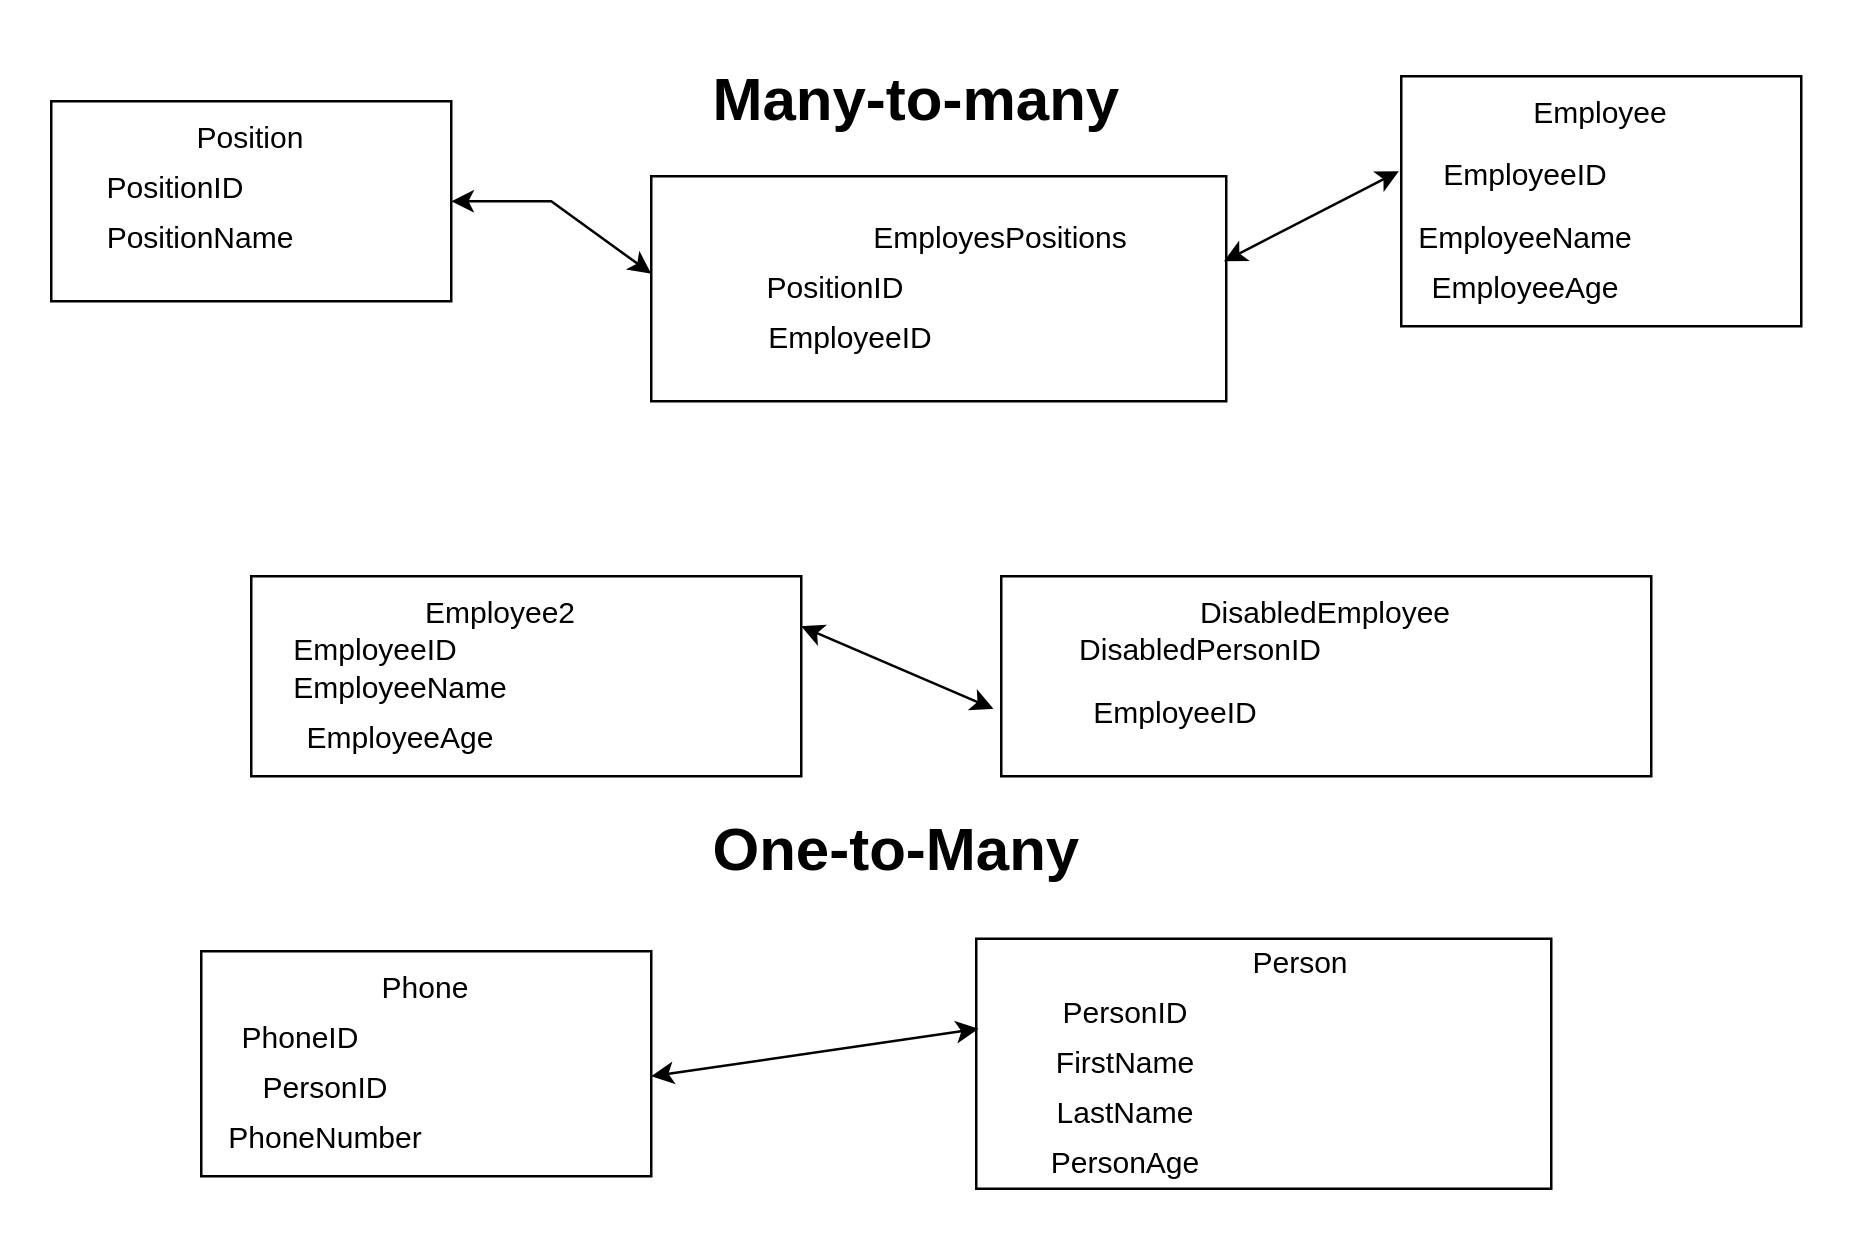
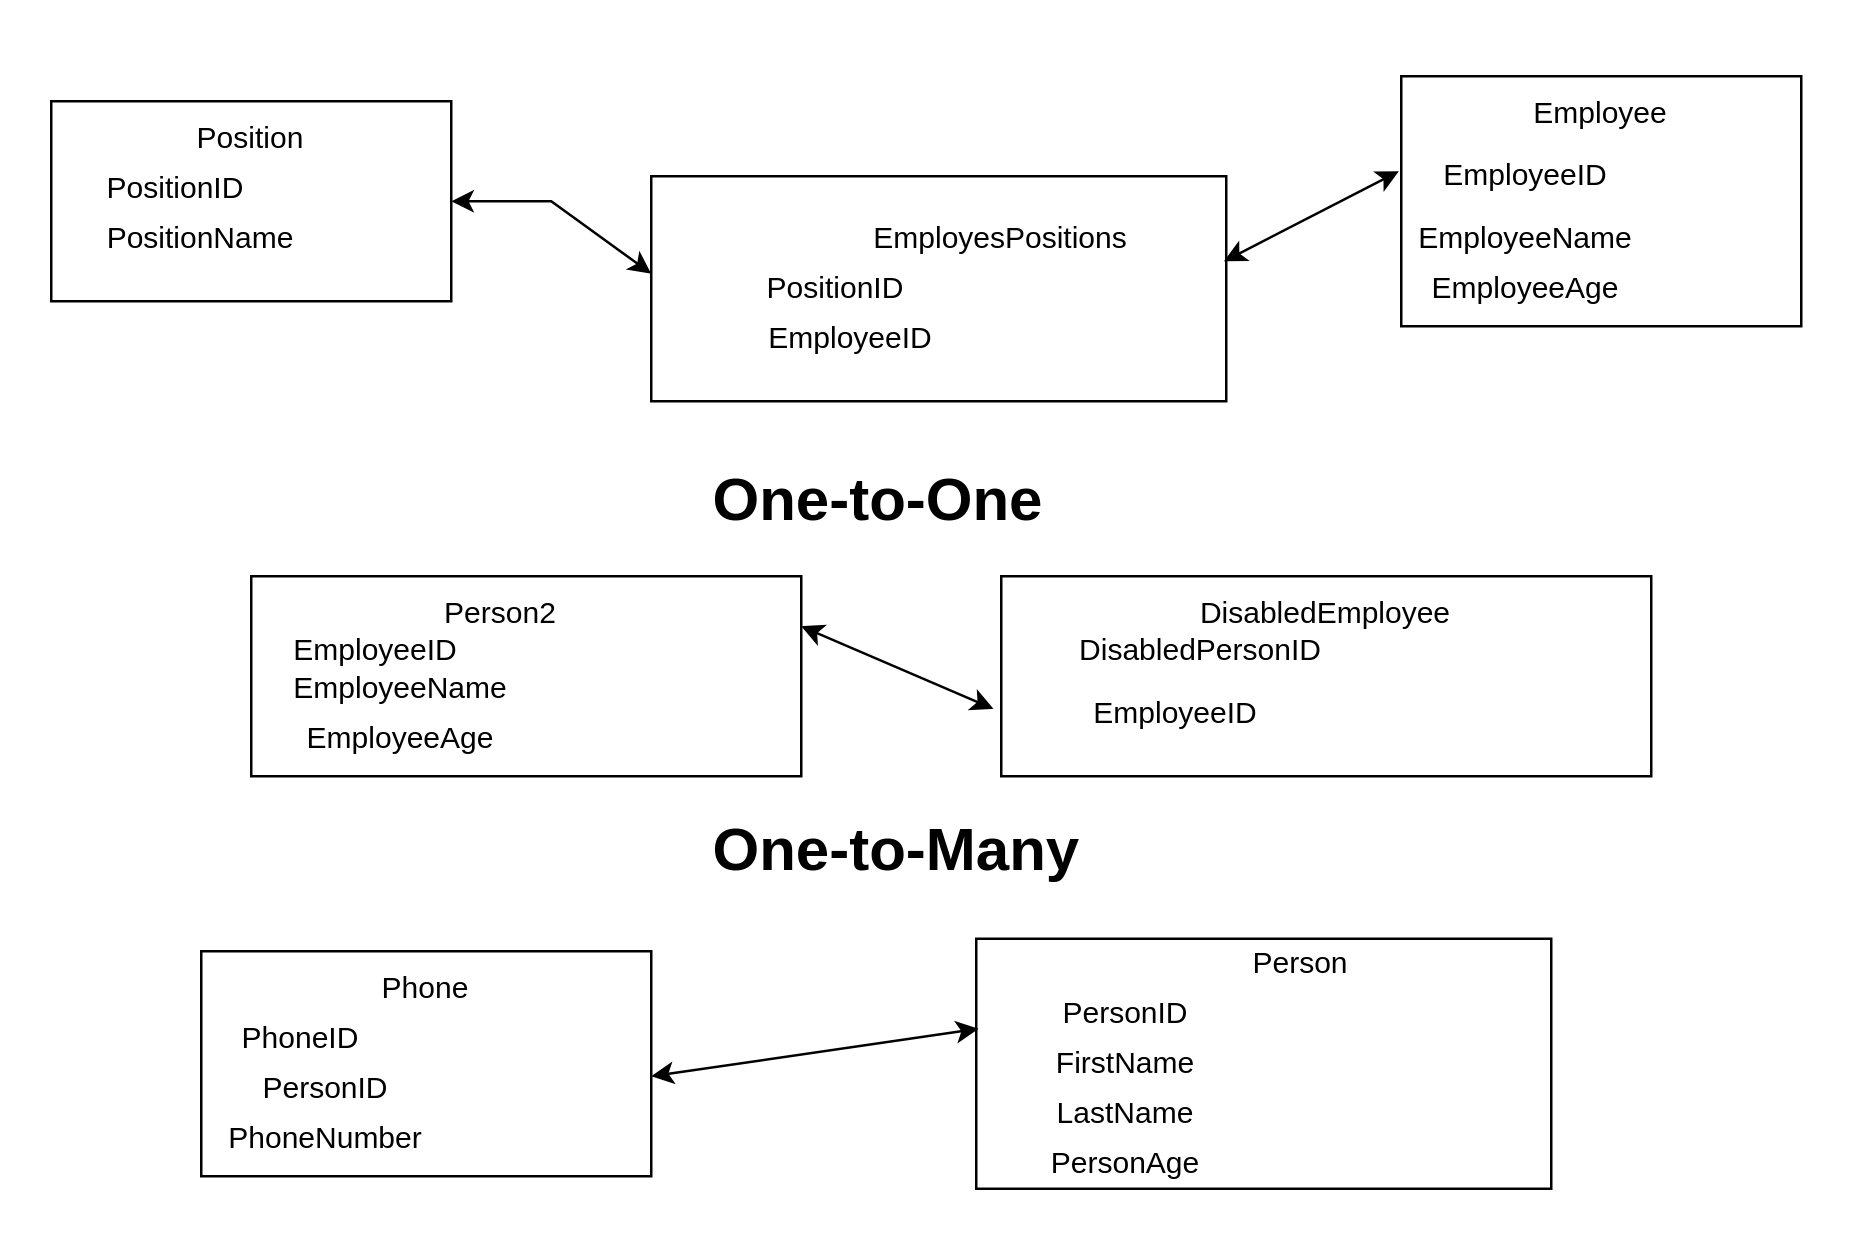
node "Many-to-many": removed
node "One-to-One": added
node "Employee2": label "Employee2" -> "Person2"
